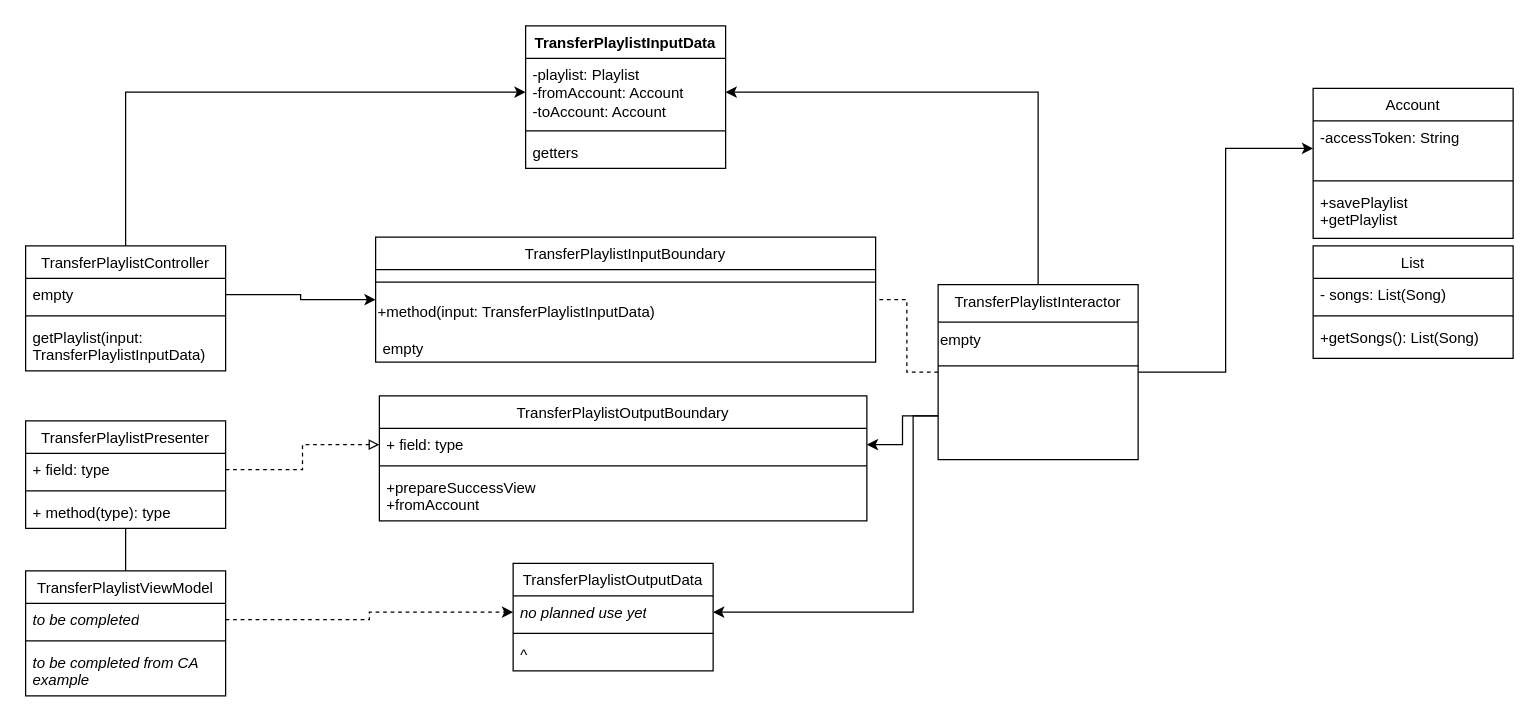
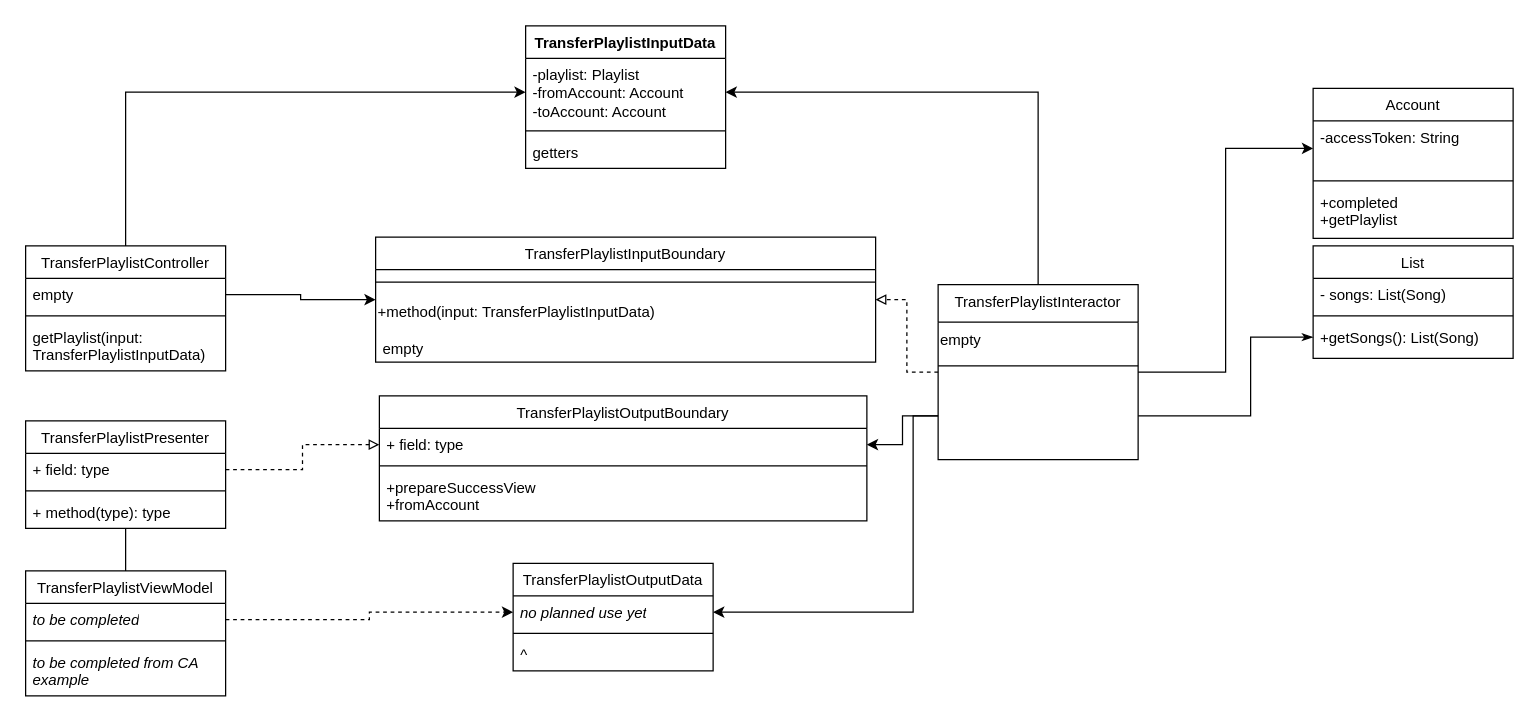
node "+savePlaylist +getPlaylist": label "+savePlaylist +getPlaylist" -> "+completed +getPlaylist"
edge "TransferPlaylistInputBoundary" -- "TransferPlaylistInteractor": arrowhead none -> block
edge "TransferPlaylistInteractor" -> "+getSongs(): List(Song)": added
